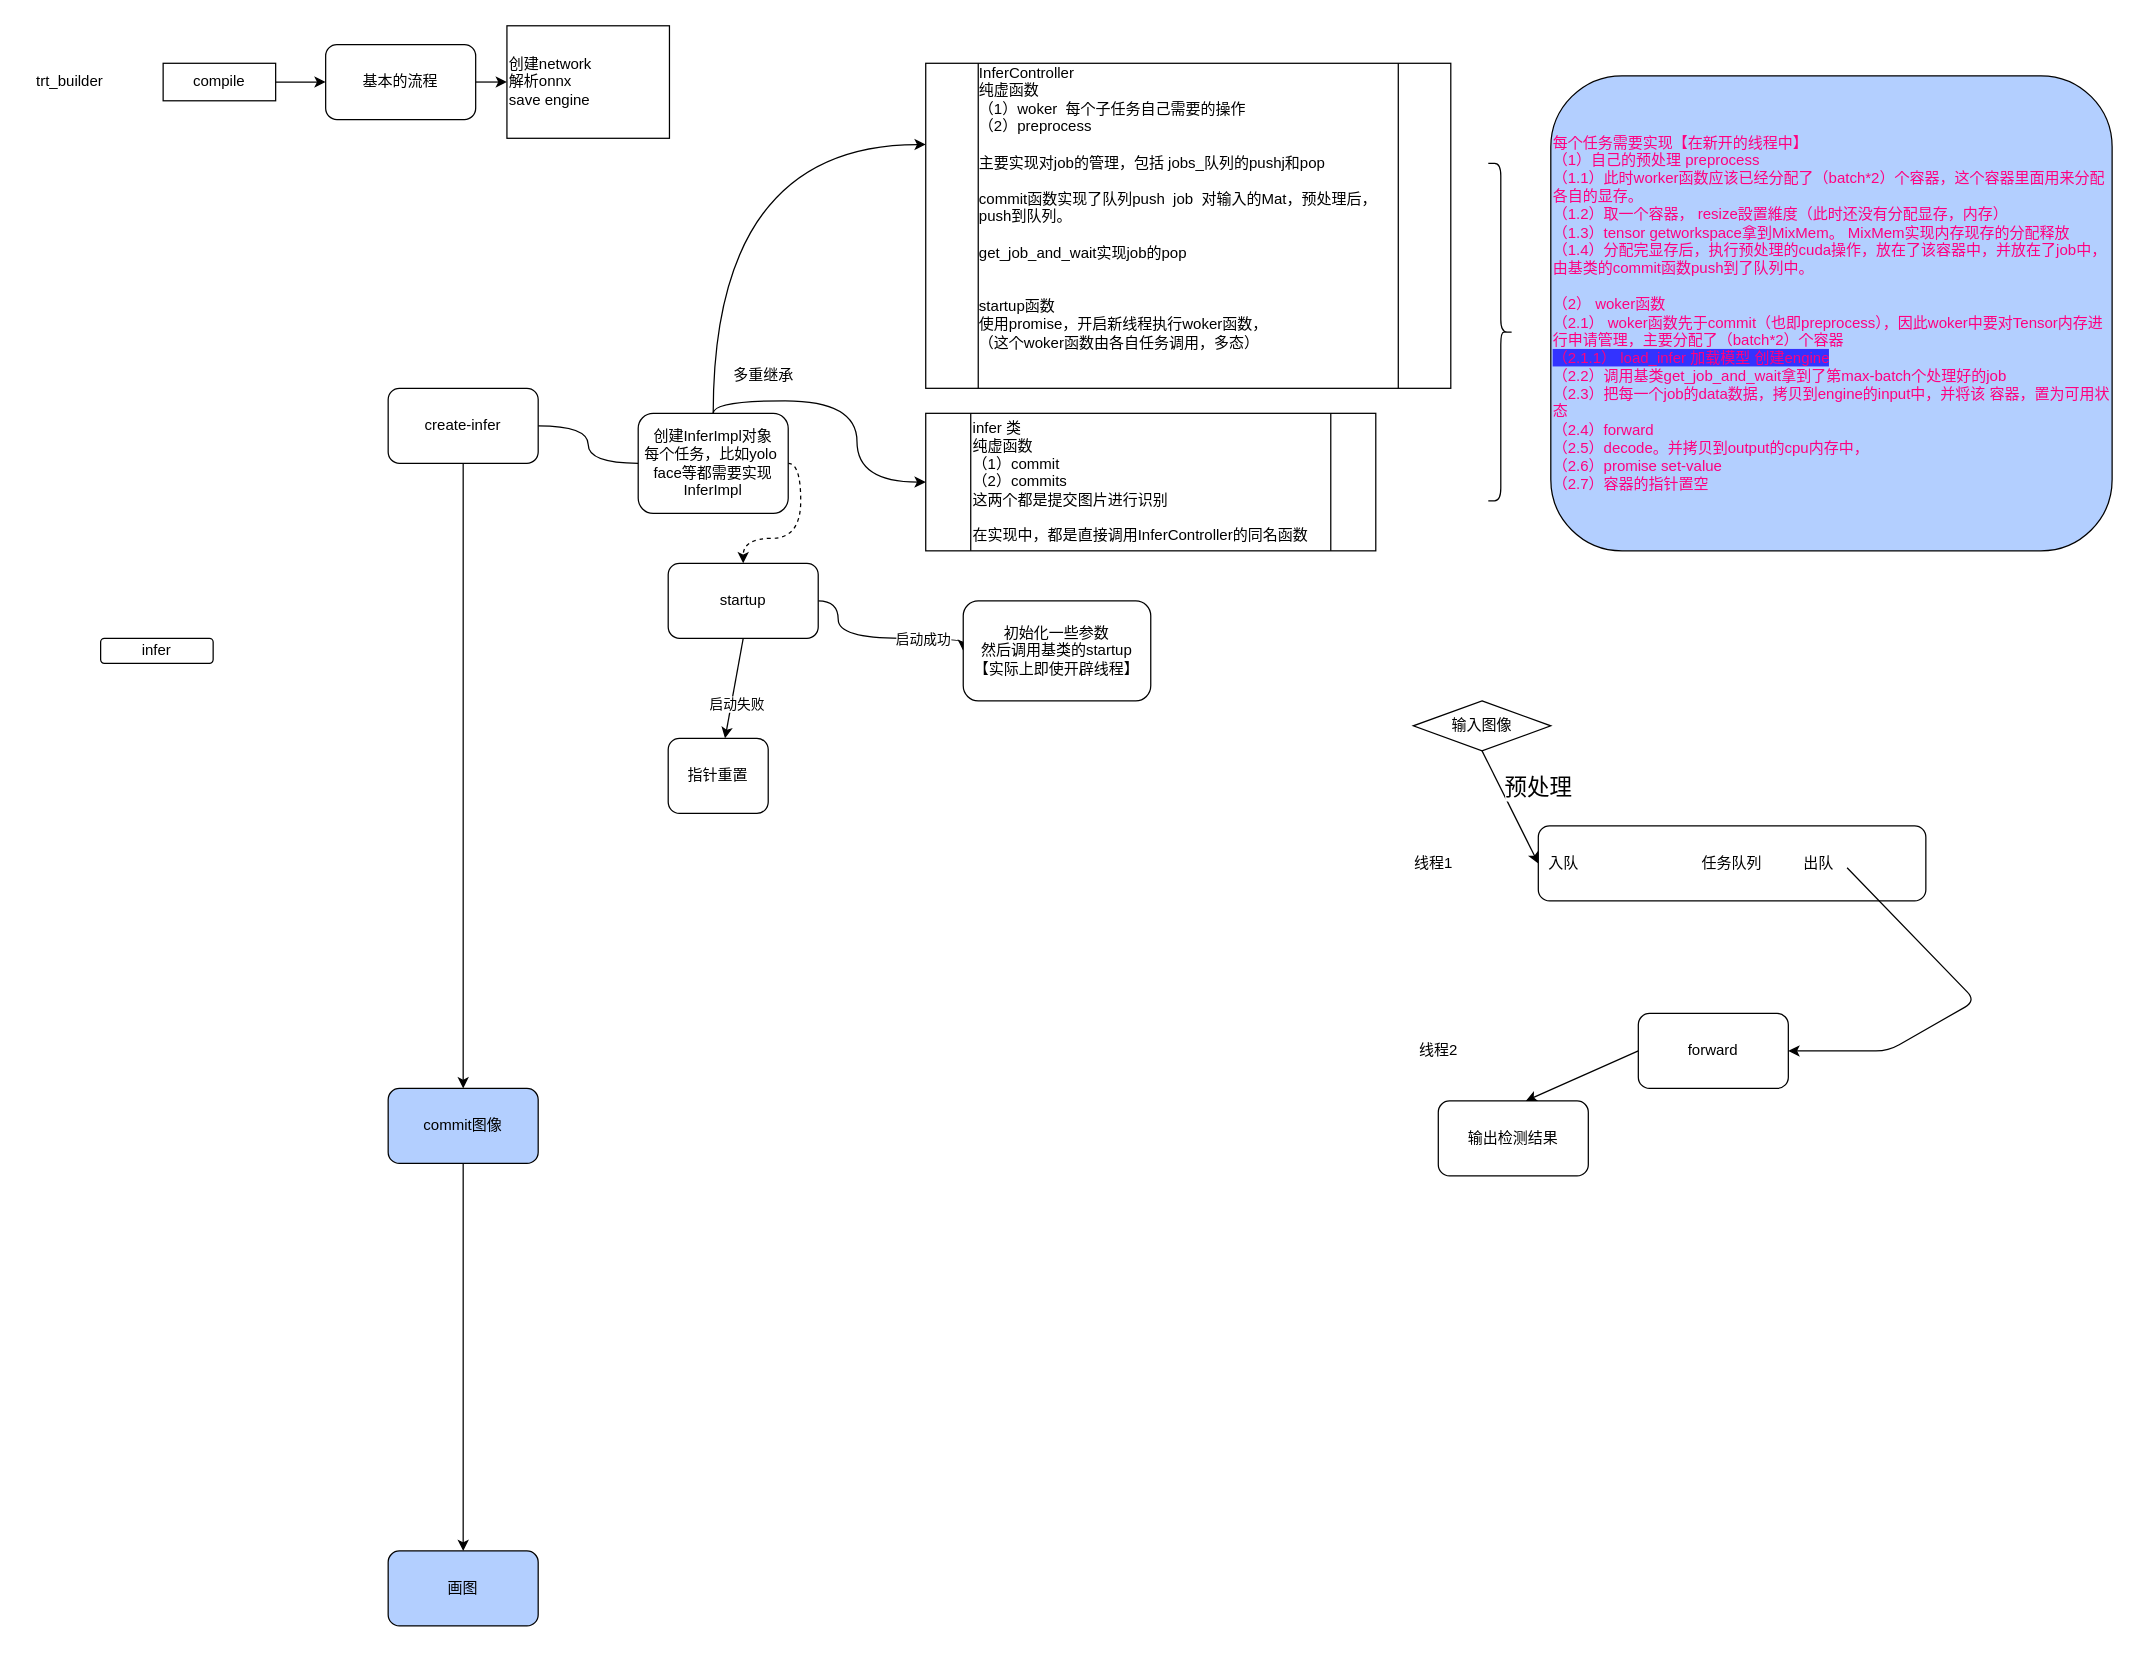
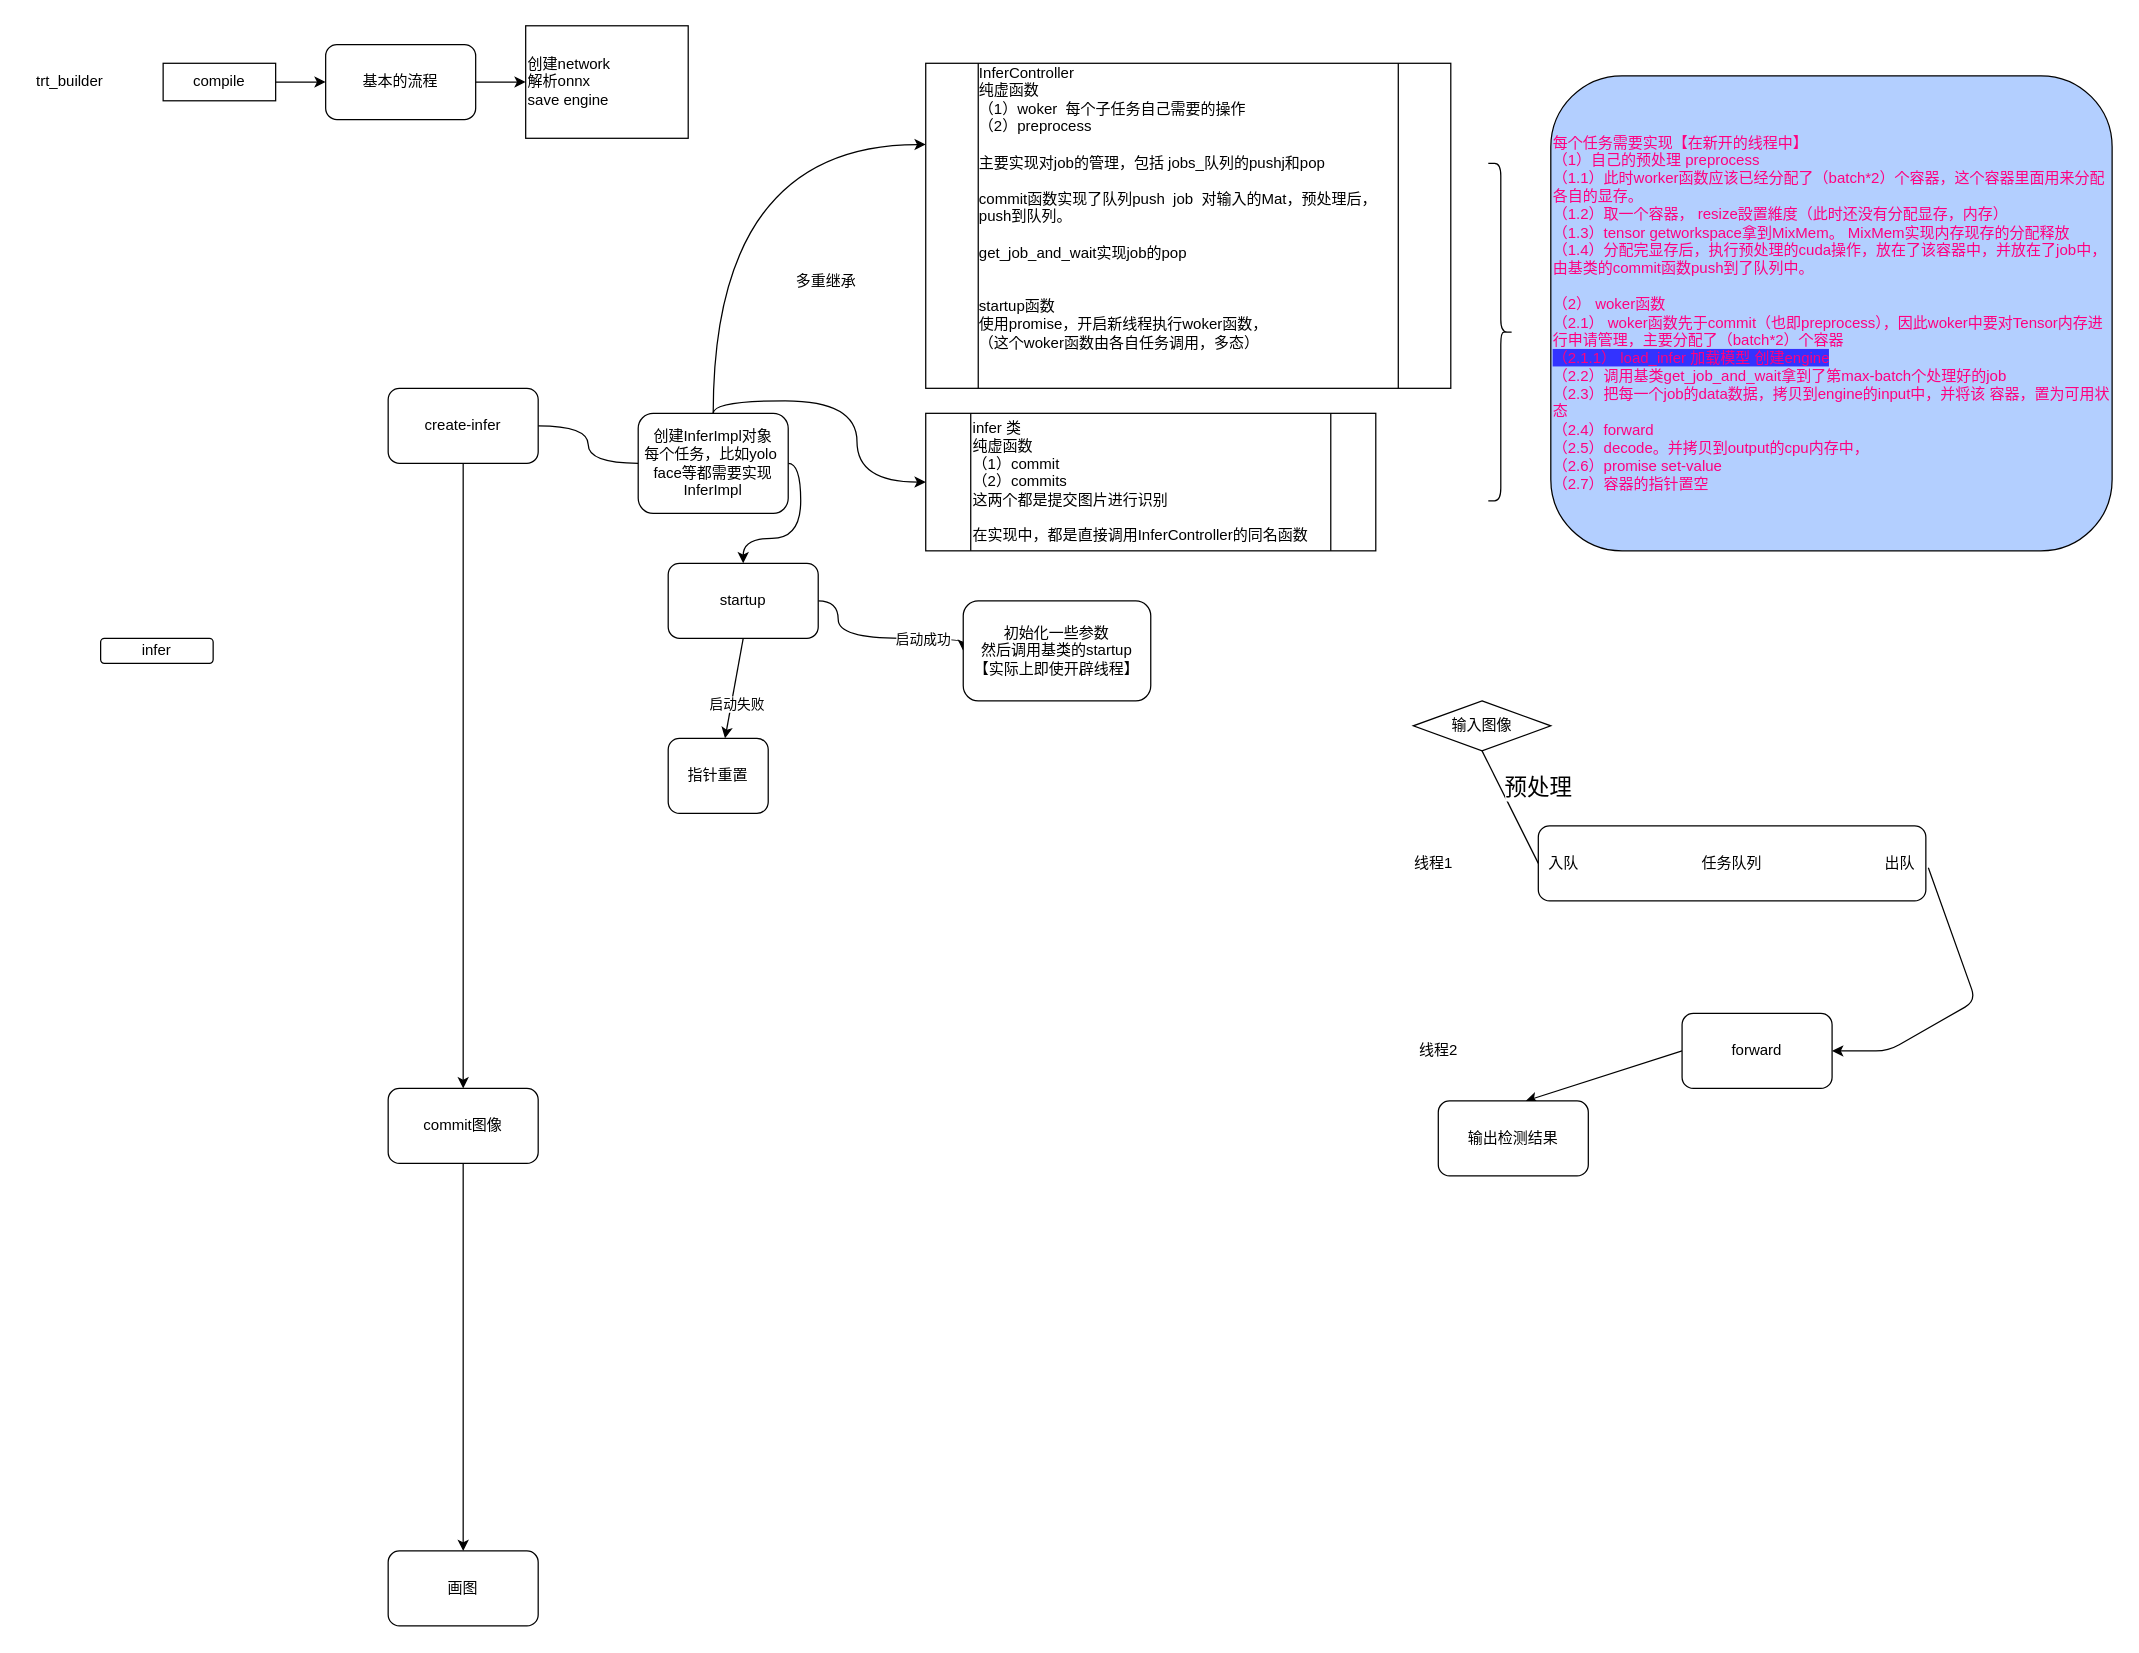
node "创建network 解析onnx save engine": moved (588, 82) -> (607, 82)
node "多重继承": moved (763, 376) -> (826, 282)
edge "创建InferImpl对象 每个任务，比如yolo face等都需要实现InferImpl" -> "startup": style dashed -> solid
edge "输入图像" -> "任务队列": arrowhead classic -> none
node "出队": moved (1818, 863) -> (1899, 863)
node "forward": moved (1713, 1051) -> (1757, 1051)
node "commit图像": fillcolor #b3cfff -> #ffffff
node "画图": fillcolor #b3cfff -> #ffffff
